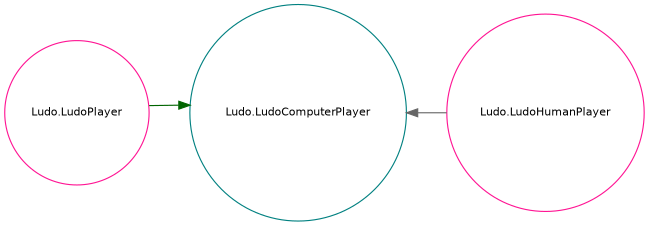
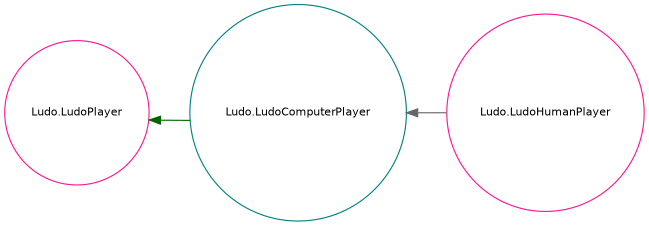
edge "Ludo.LudoPlayer" -> "Ludo.LudoComputerPlayer": reversed
